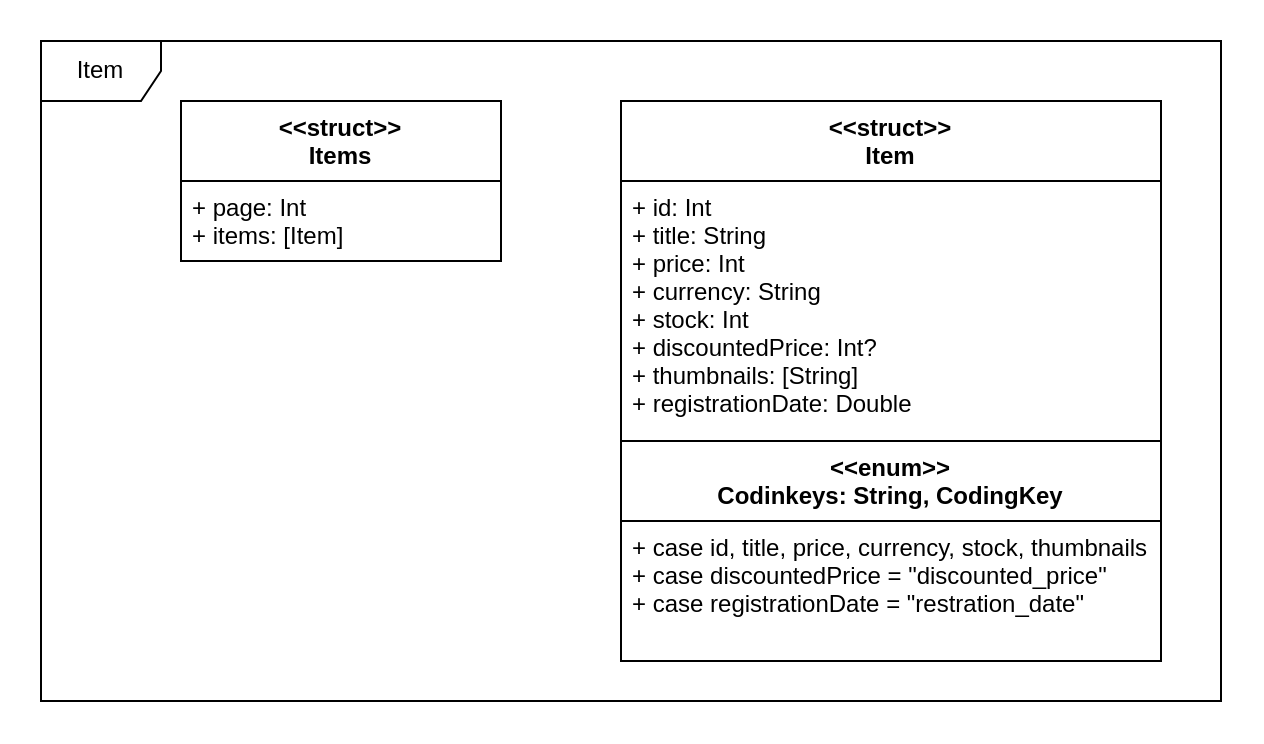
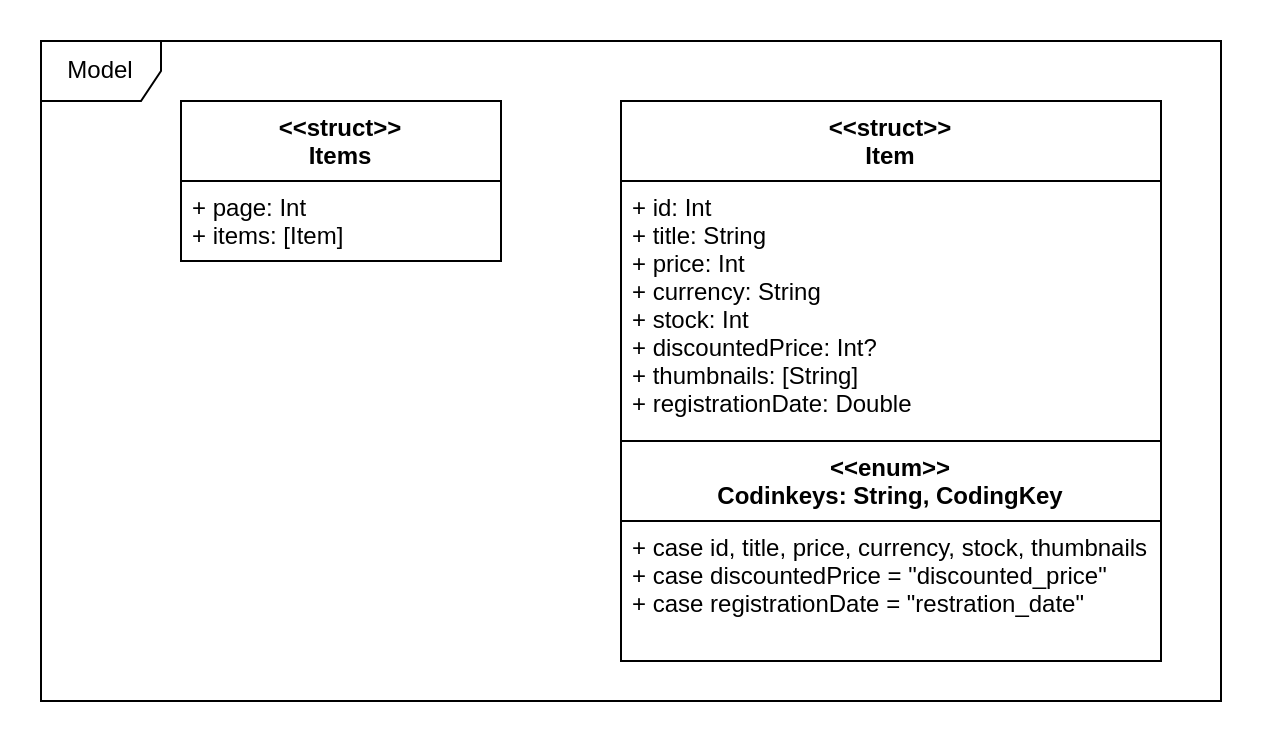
node "Item": label "Item" -> "Model"
